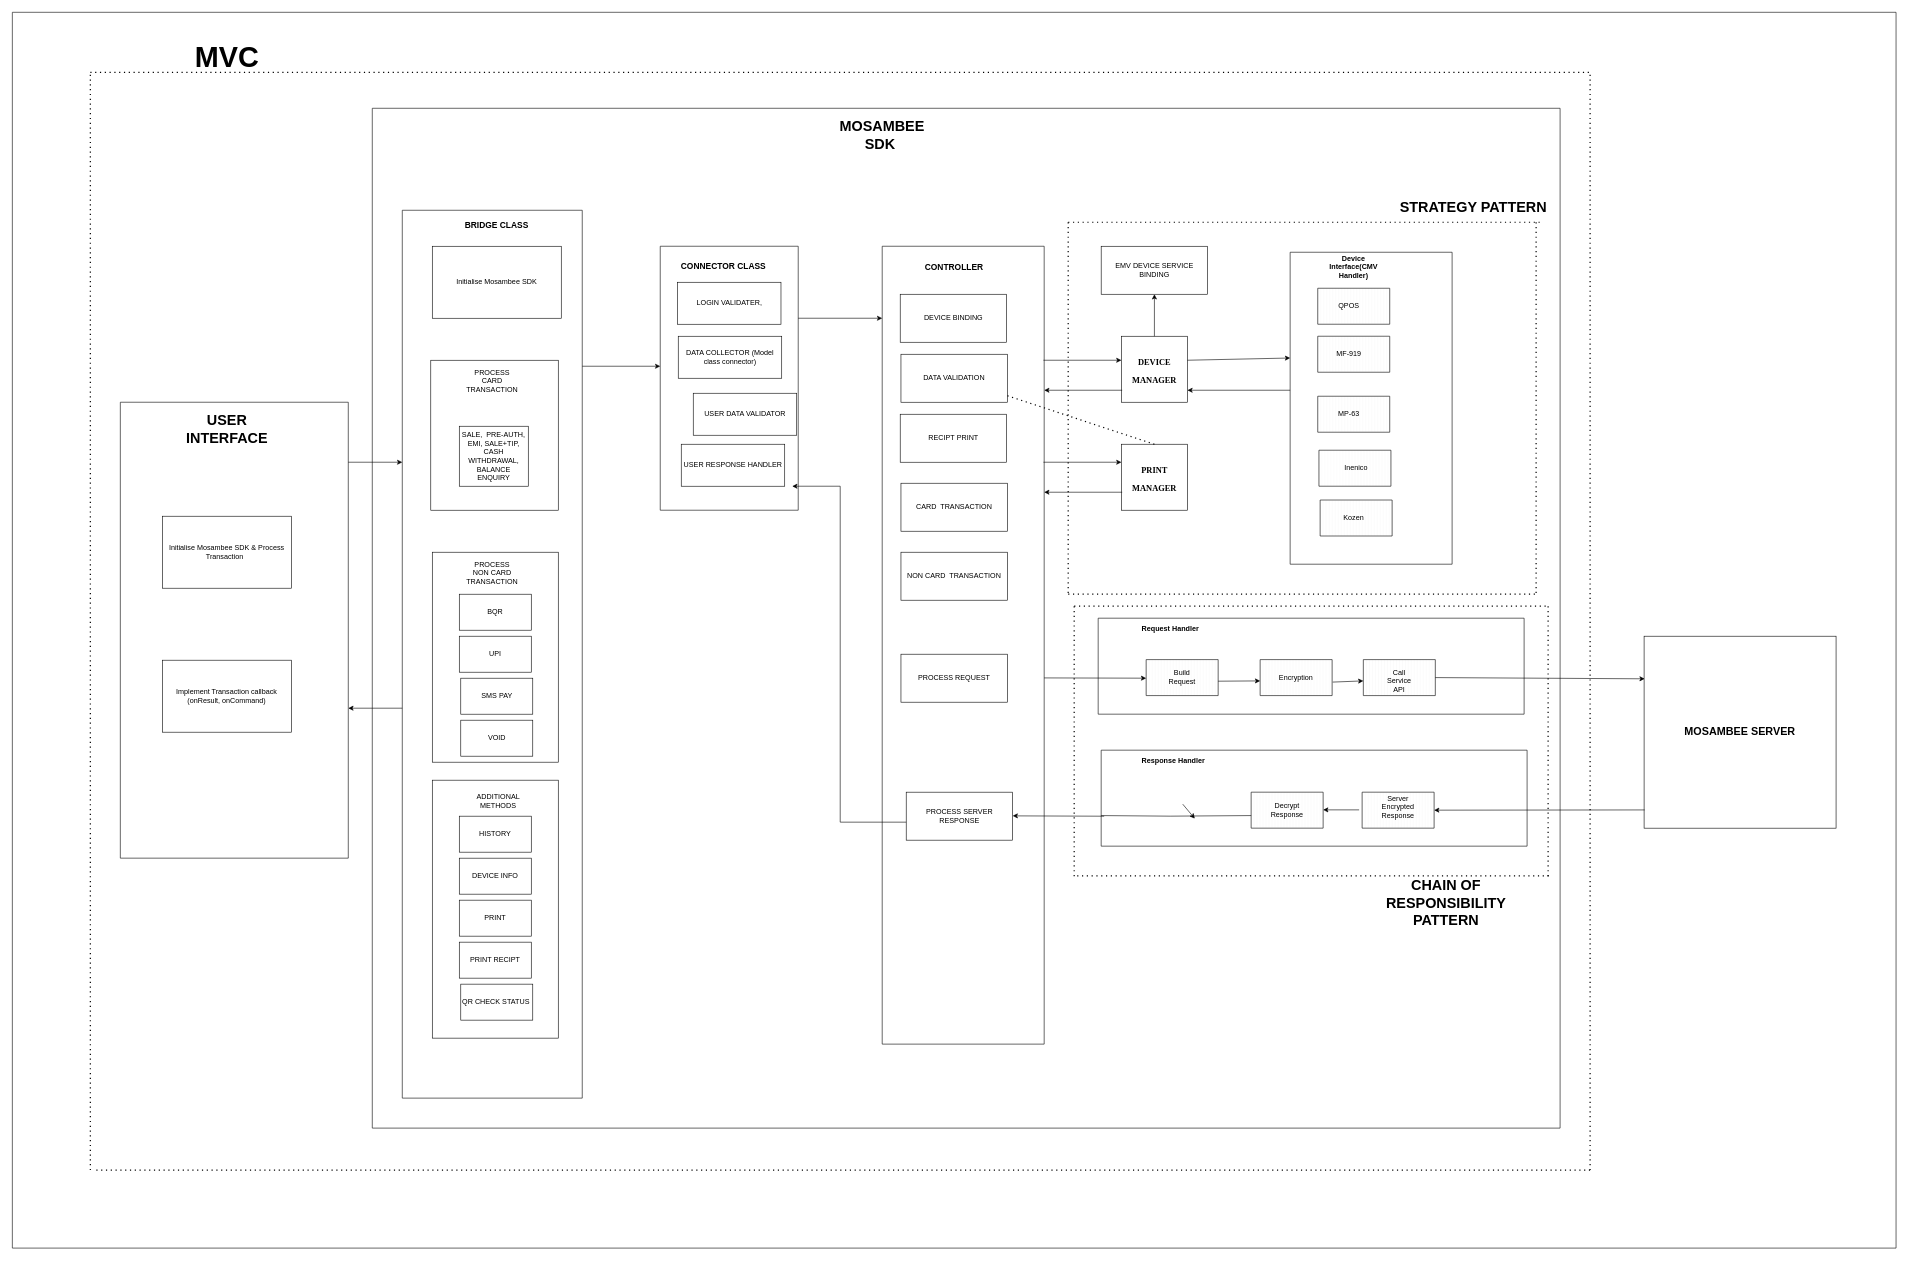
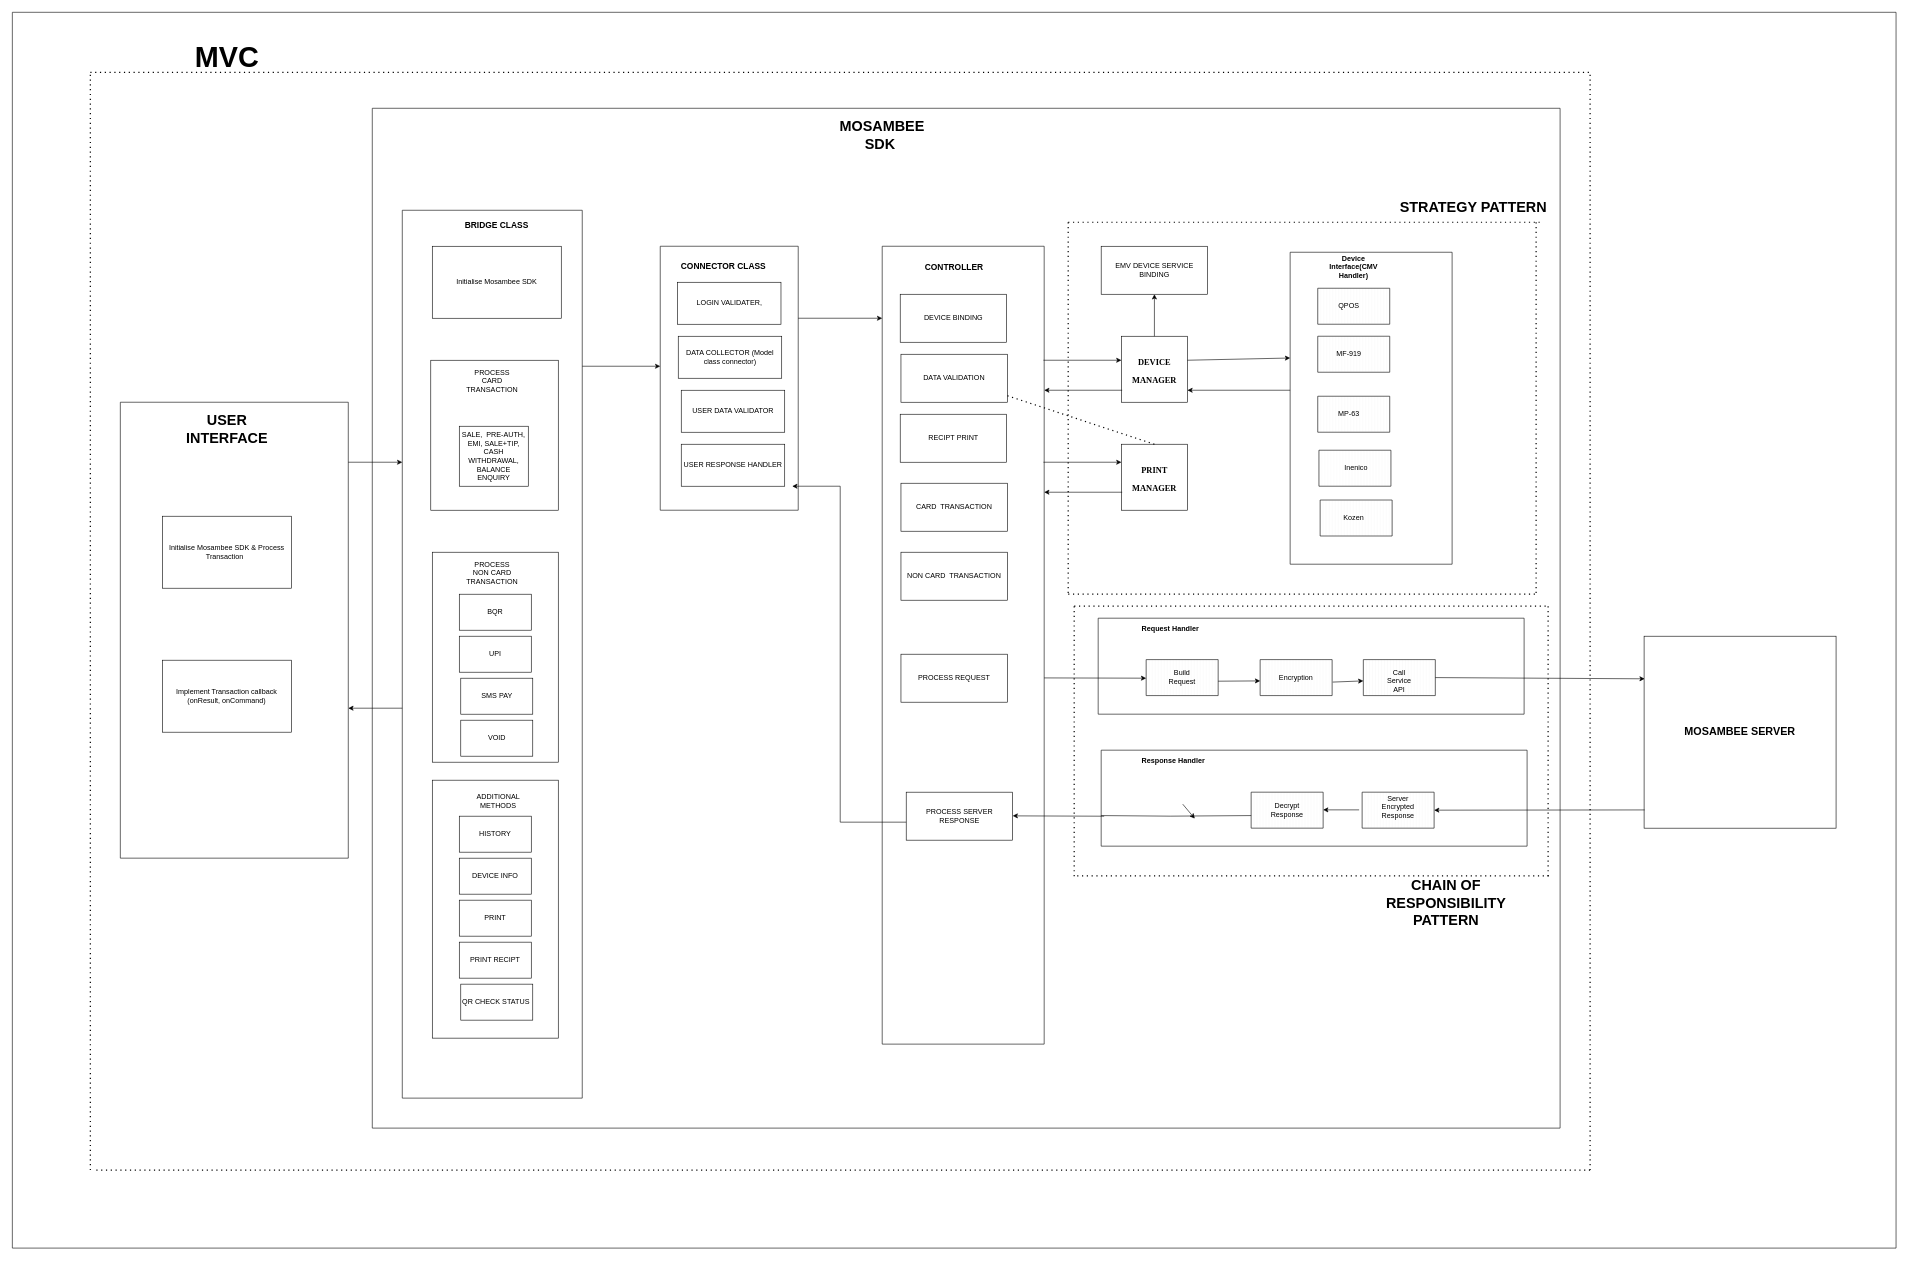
node "USER DATA VALIDATOR": moved (745, 414) -> (733, 411)
